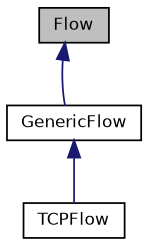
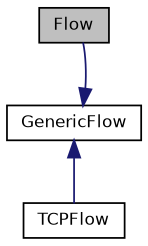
edge "GenericFlow" -> "Flow": reversed
